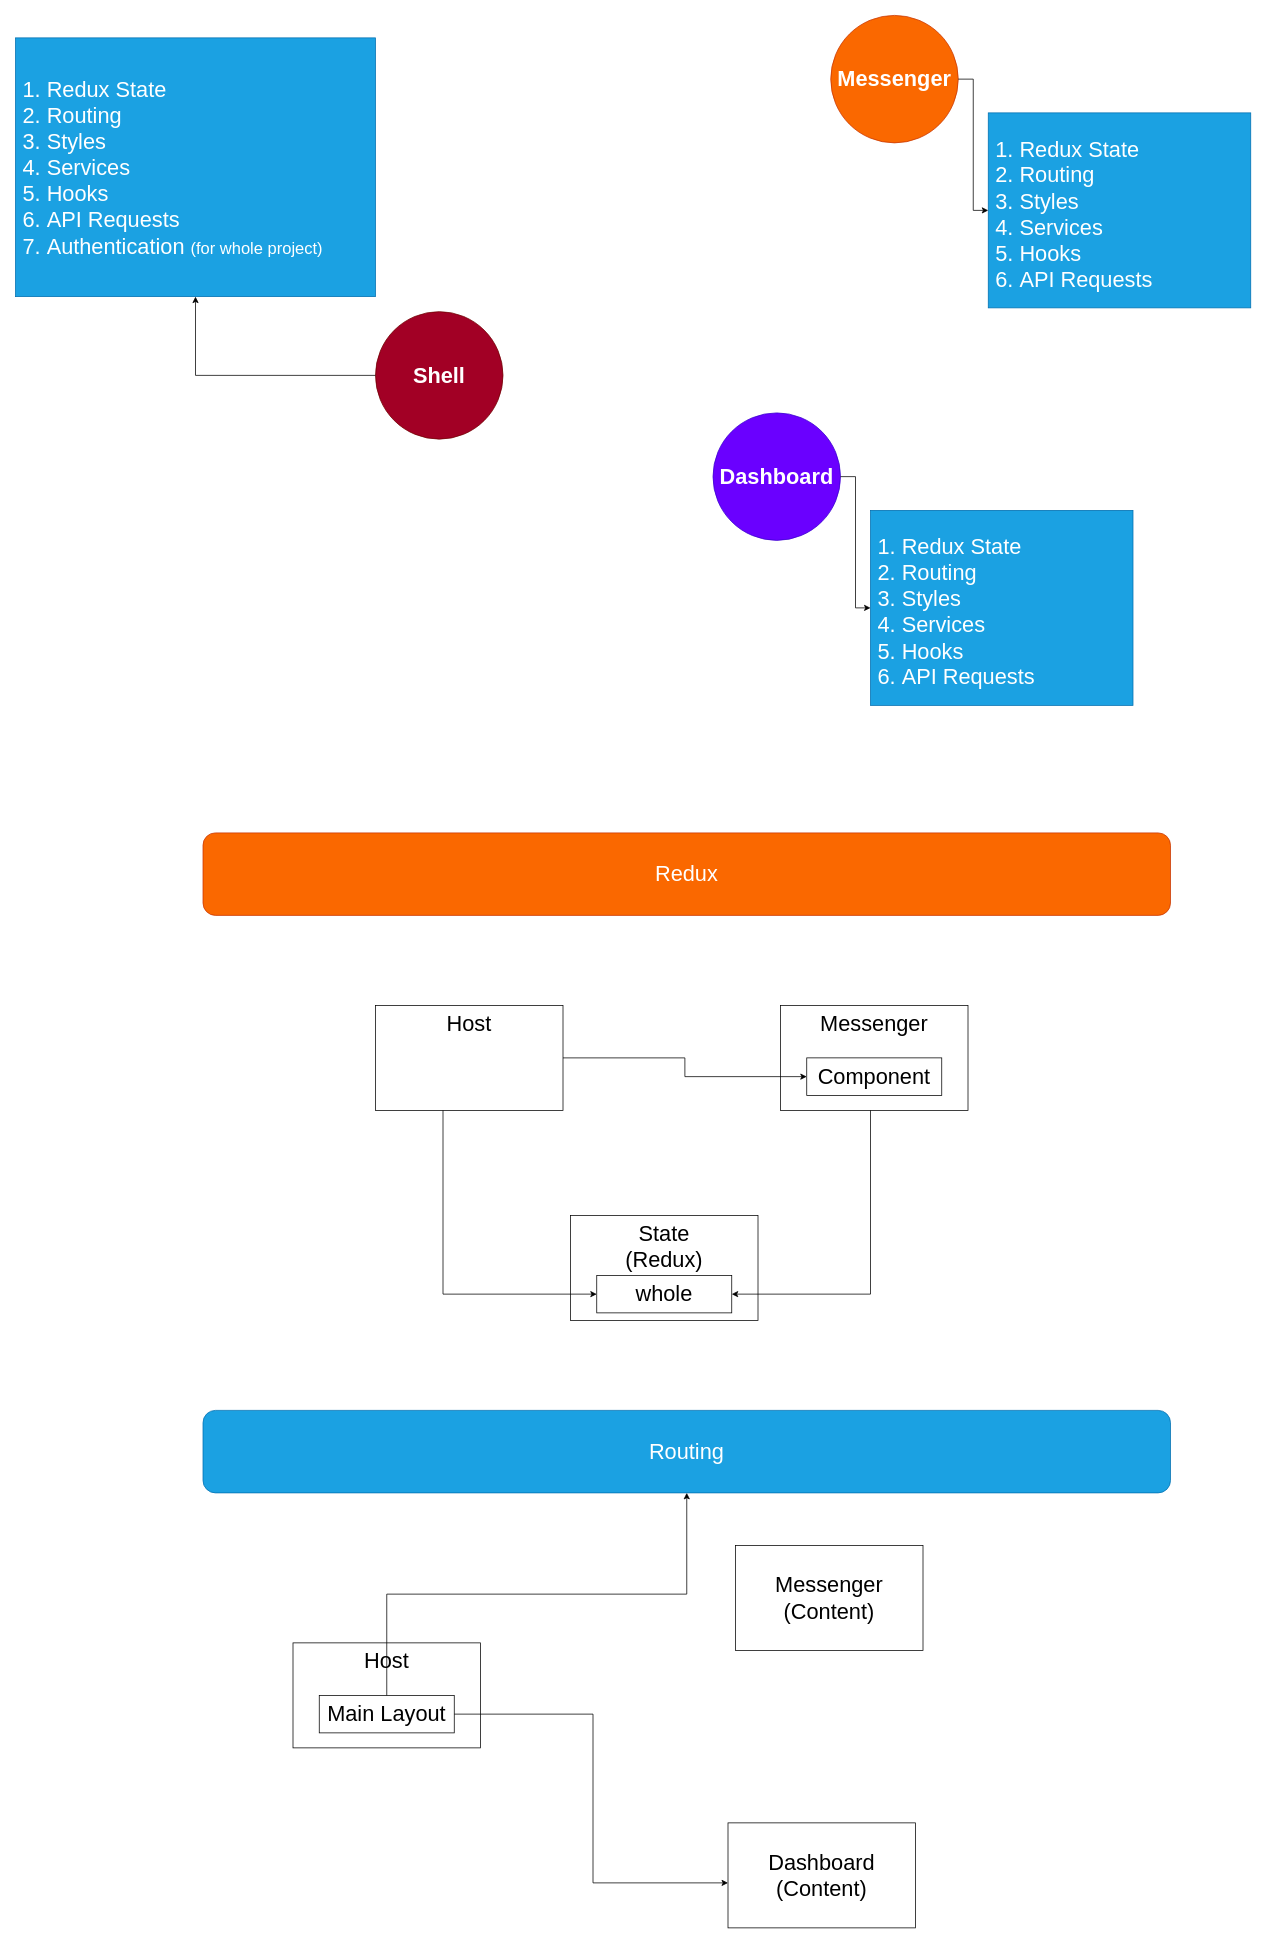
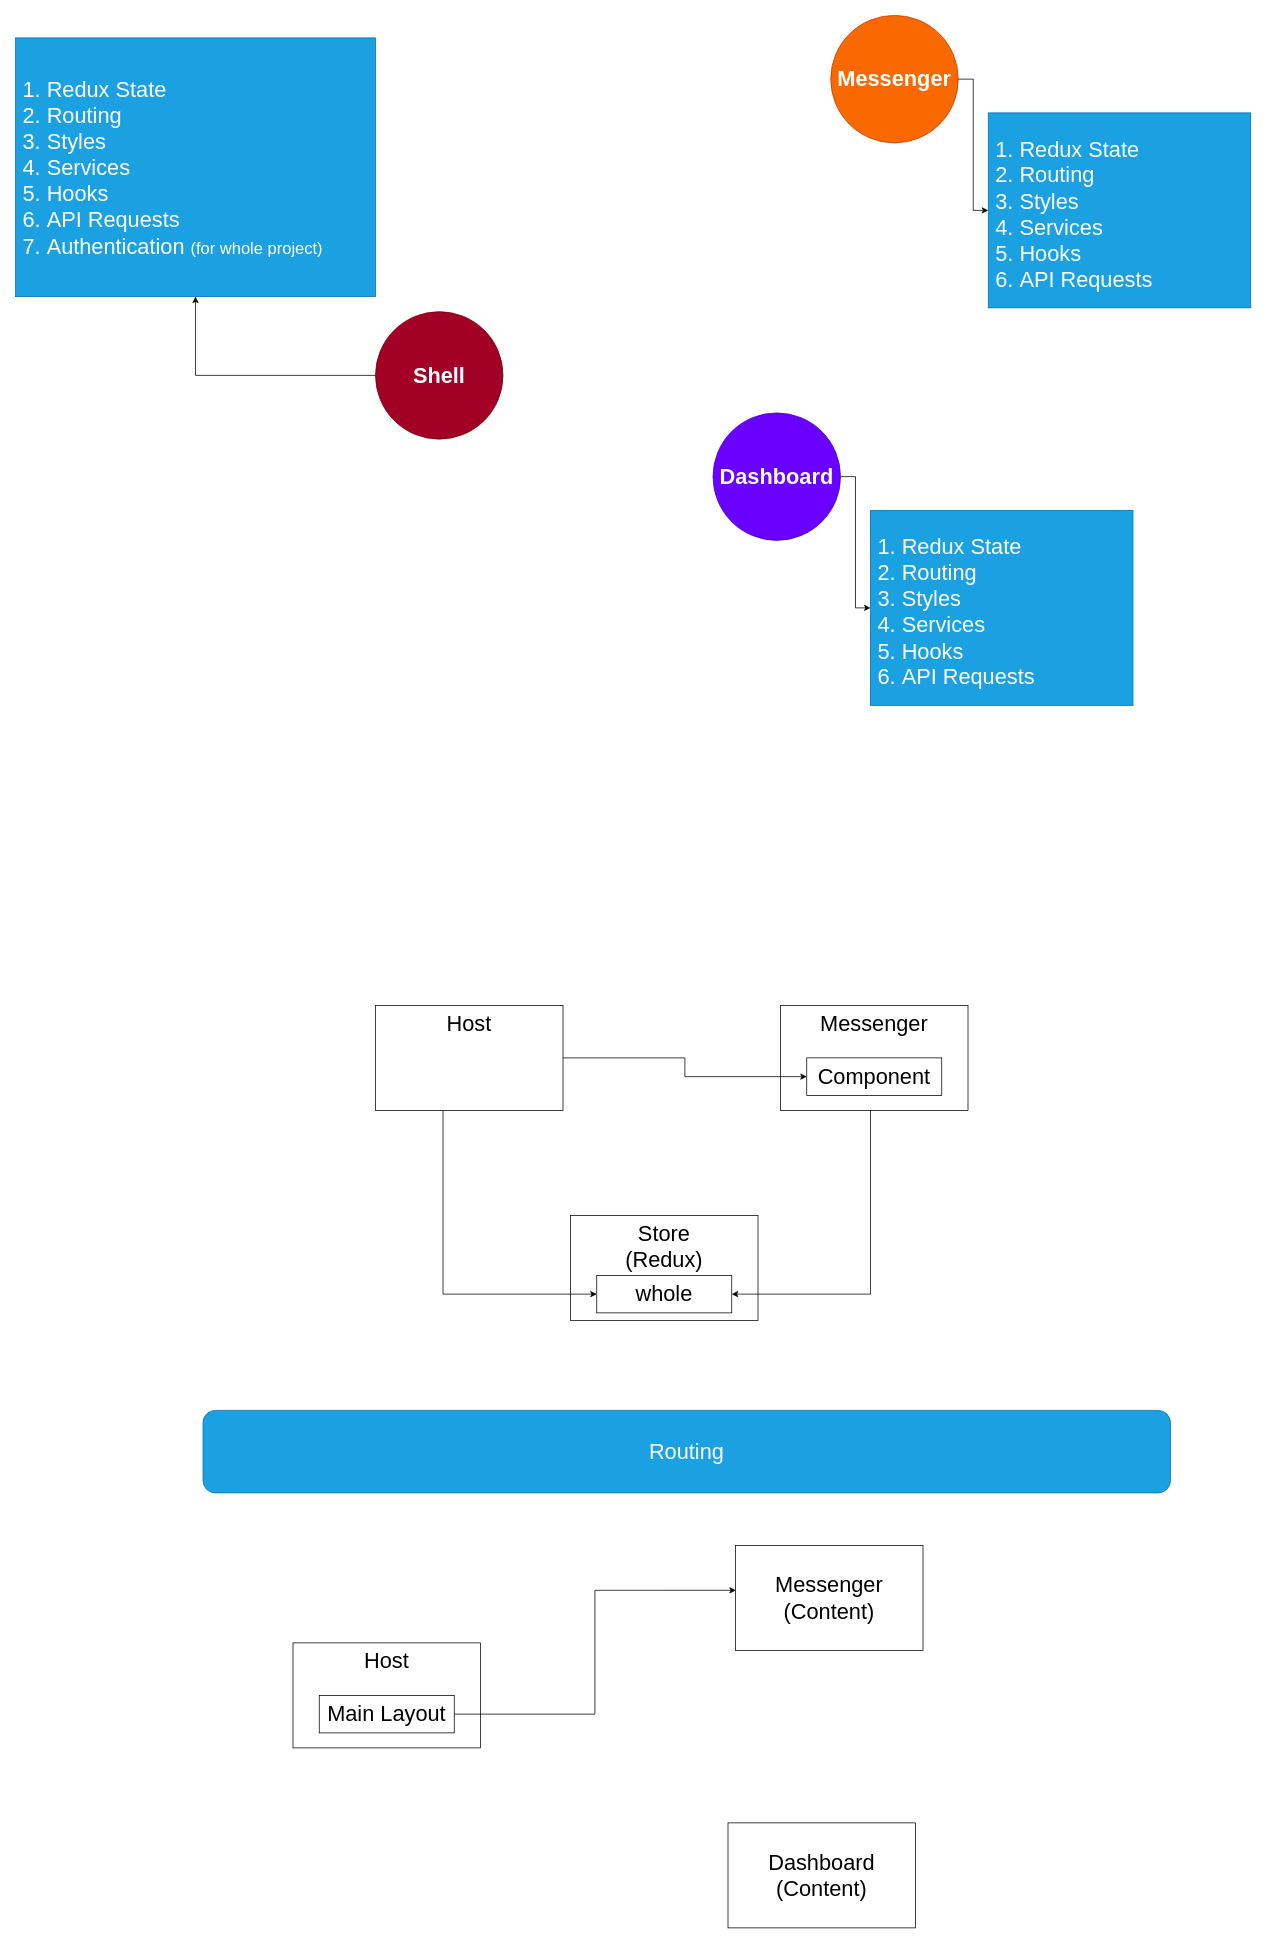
node "Redux": removed
node "State (Redux)": label "State (Redux)" -> "Store (Redux)"
edge "Main Layout" -> "Routing": now "Main Layout" -> "Messenger (Content)"
edge "Main Layout" -> "Dashboard (Content)": removed
